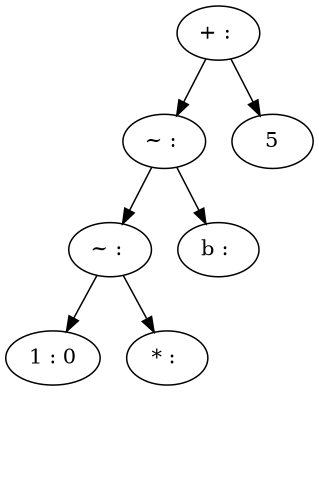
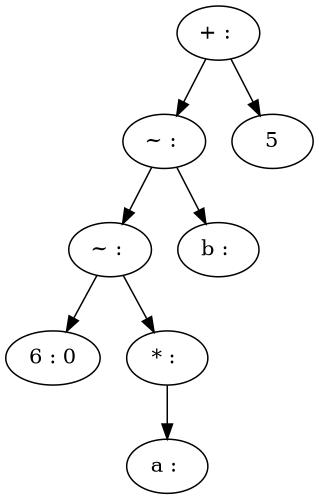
node "1 : 0": label "1 : 0" -> "6 : 0"
node "a :": added
